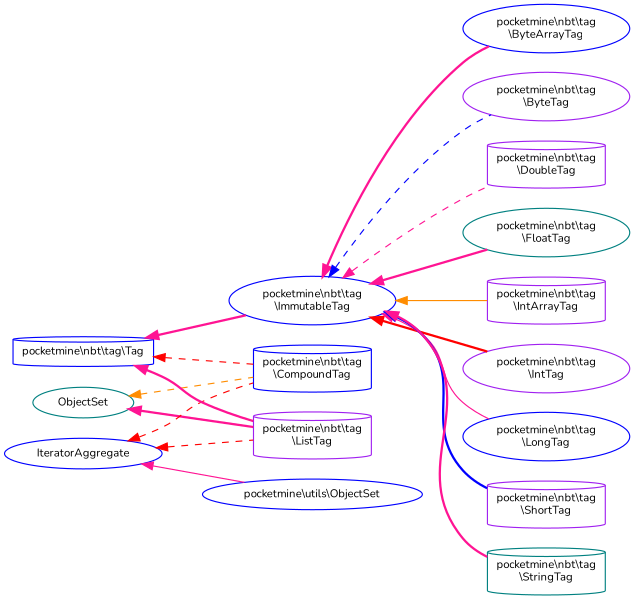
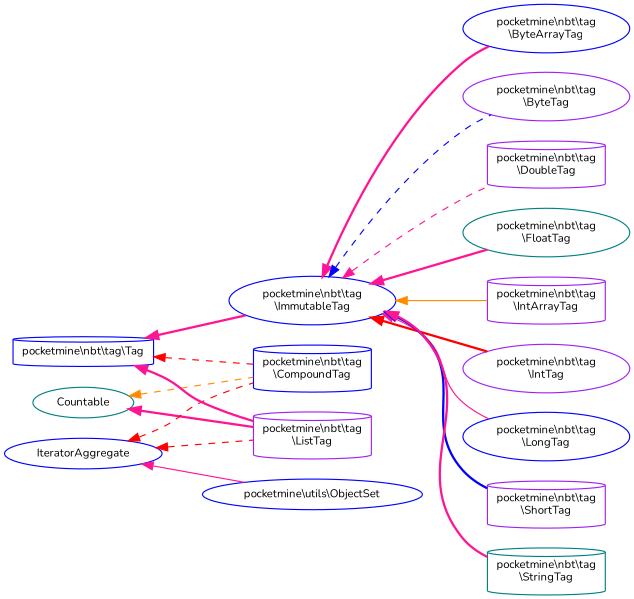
node "ObjectSet": label "ObjectSet" -> "Countable"
